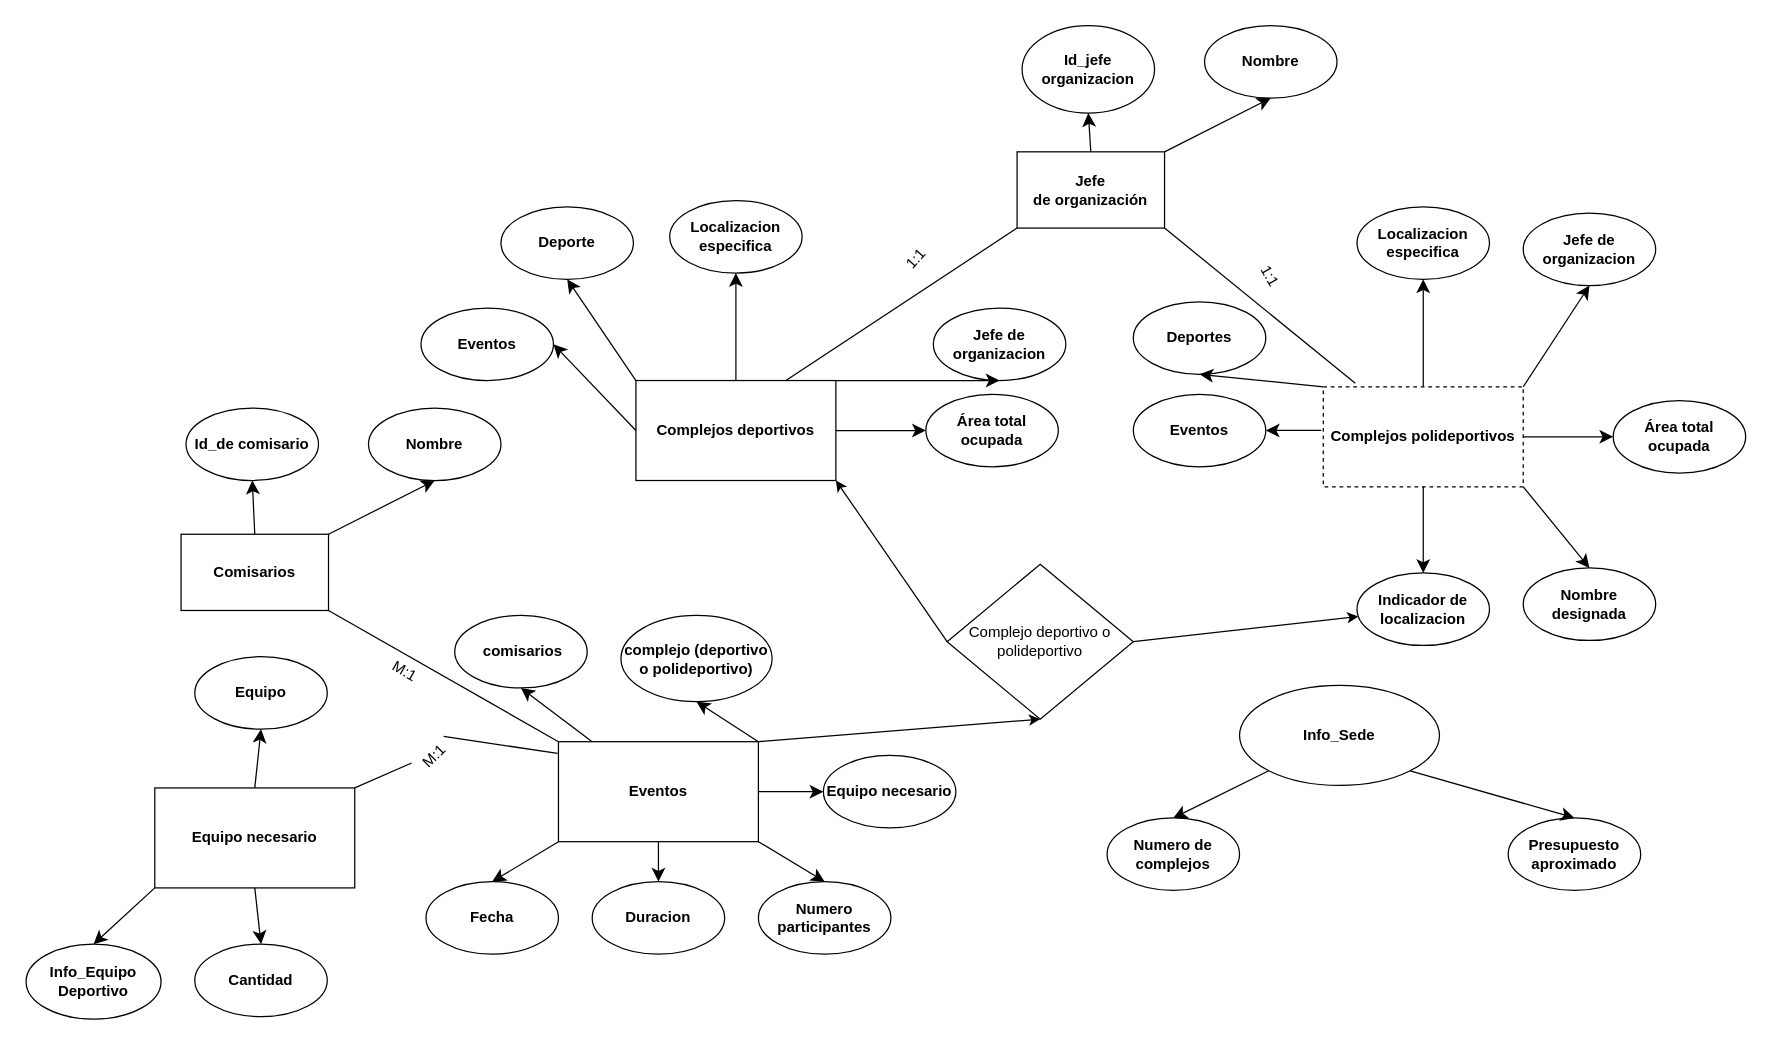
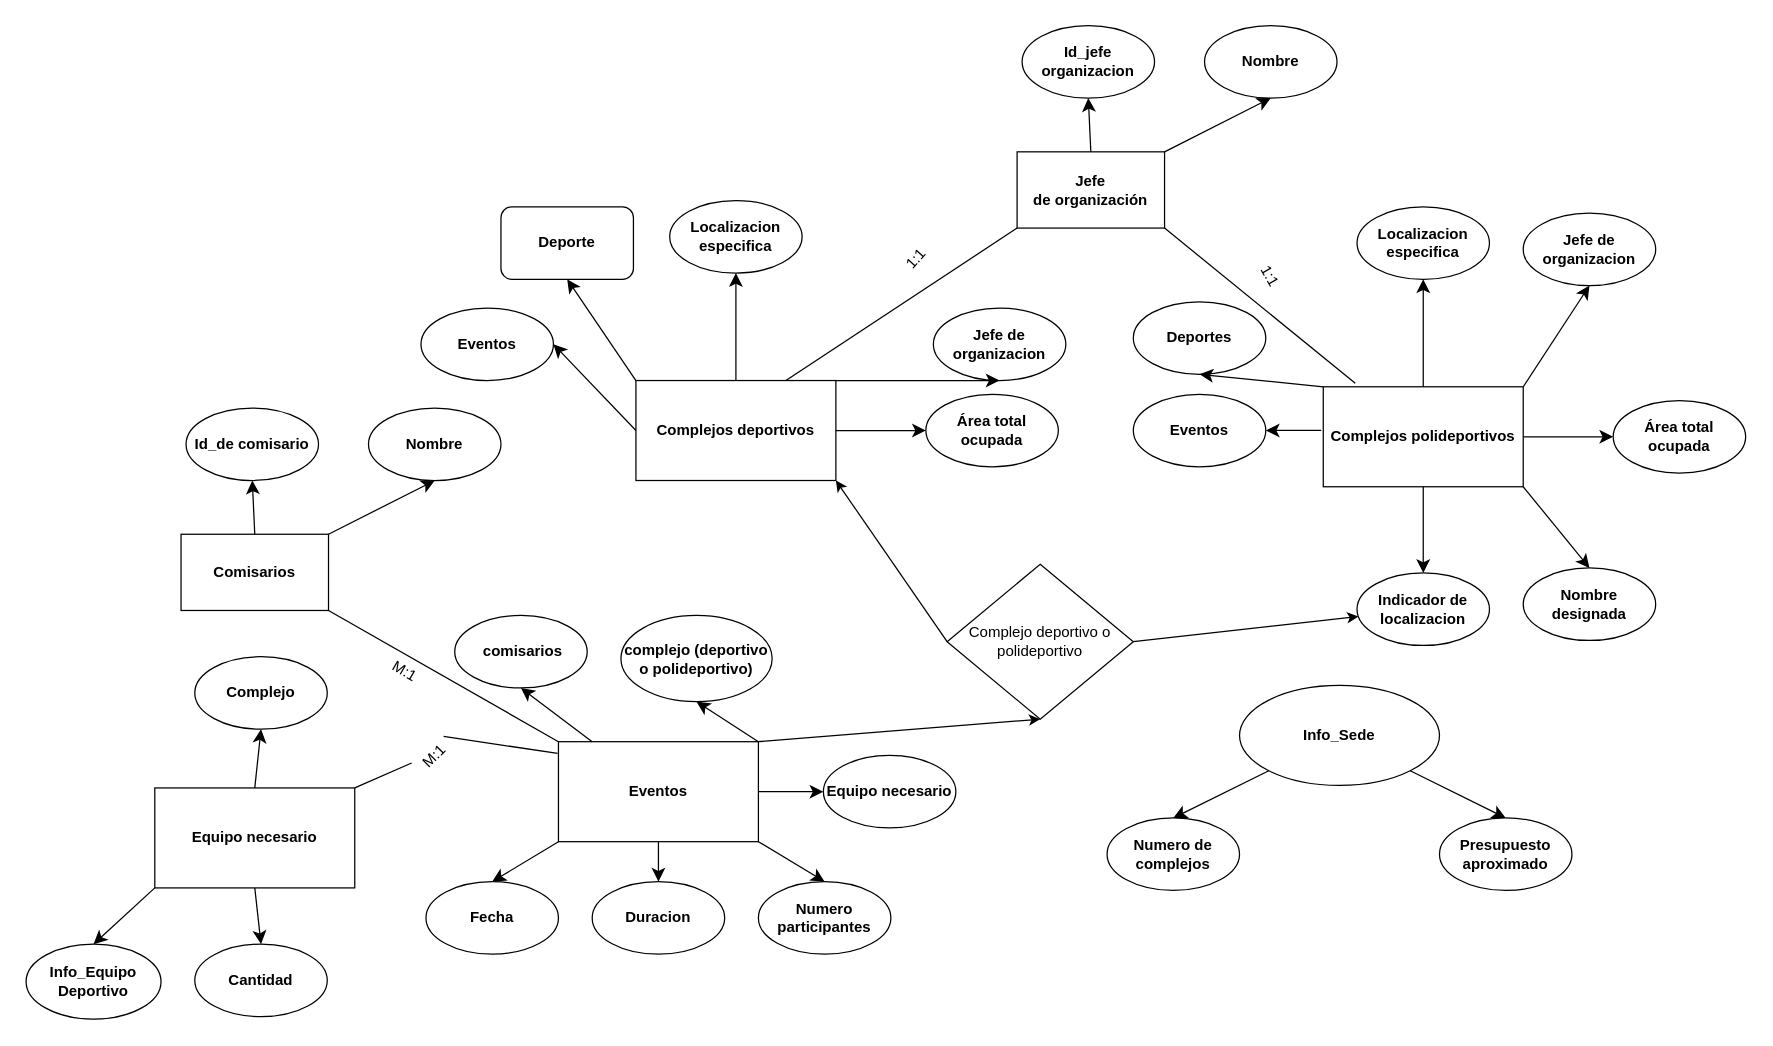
node "Id_jefe organizacion": size 133x88 -> 133x73
node "Deporte": shape ellipse -> rounded rectangle
node "Complejos polideportivos": style dashed -> solid
node "Equipo": label "Equipo" -> "Complejo"
node "Presupuesto aproximado": moved (1574, 854) -> (1506, 854)
